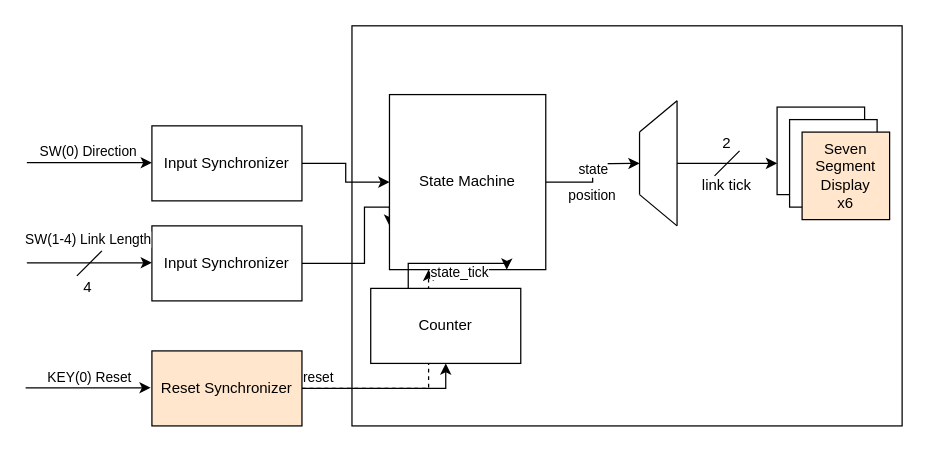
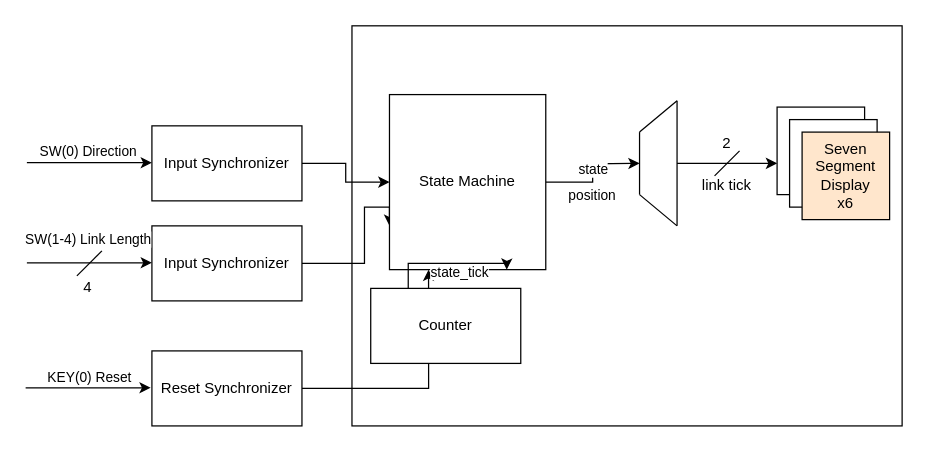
edge "Reset Synchronizer" -> "State Machine": style dashed -> solid
node "Reset Synchronizer": fillcolor #ffe6cc -> #ffffff
edge "Reset Synchronizer" -> "Counter": removed, label "reset"
